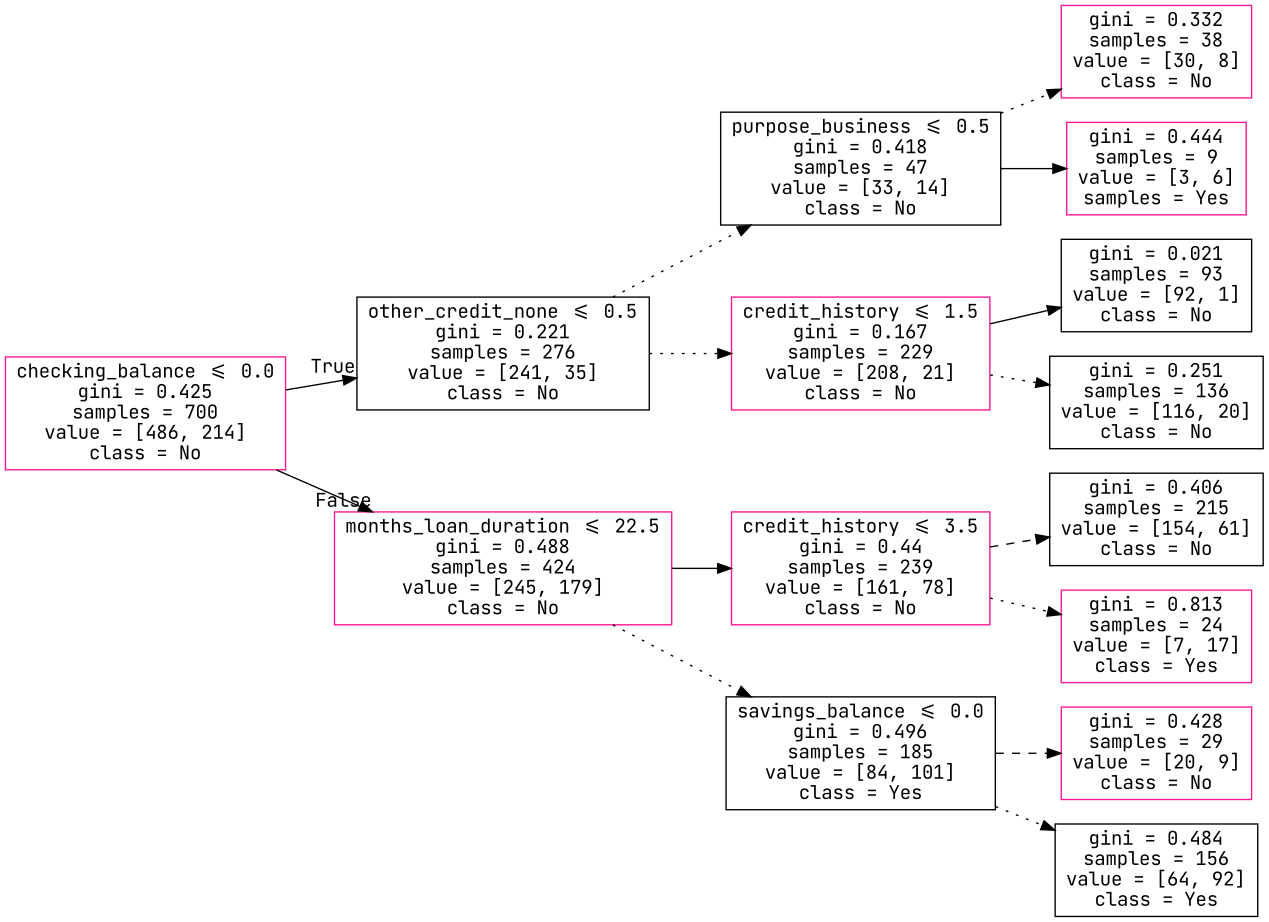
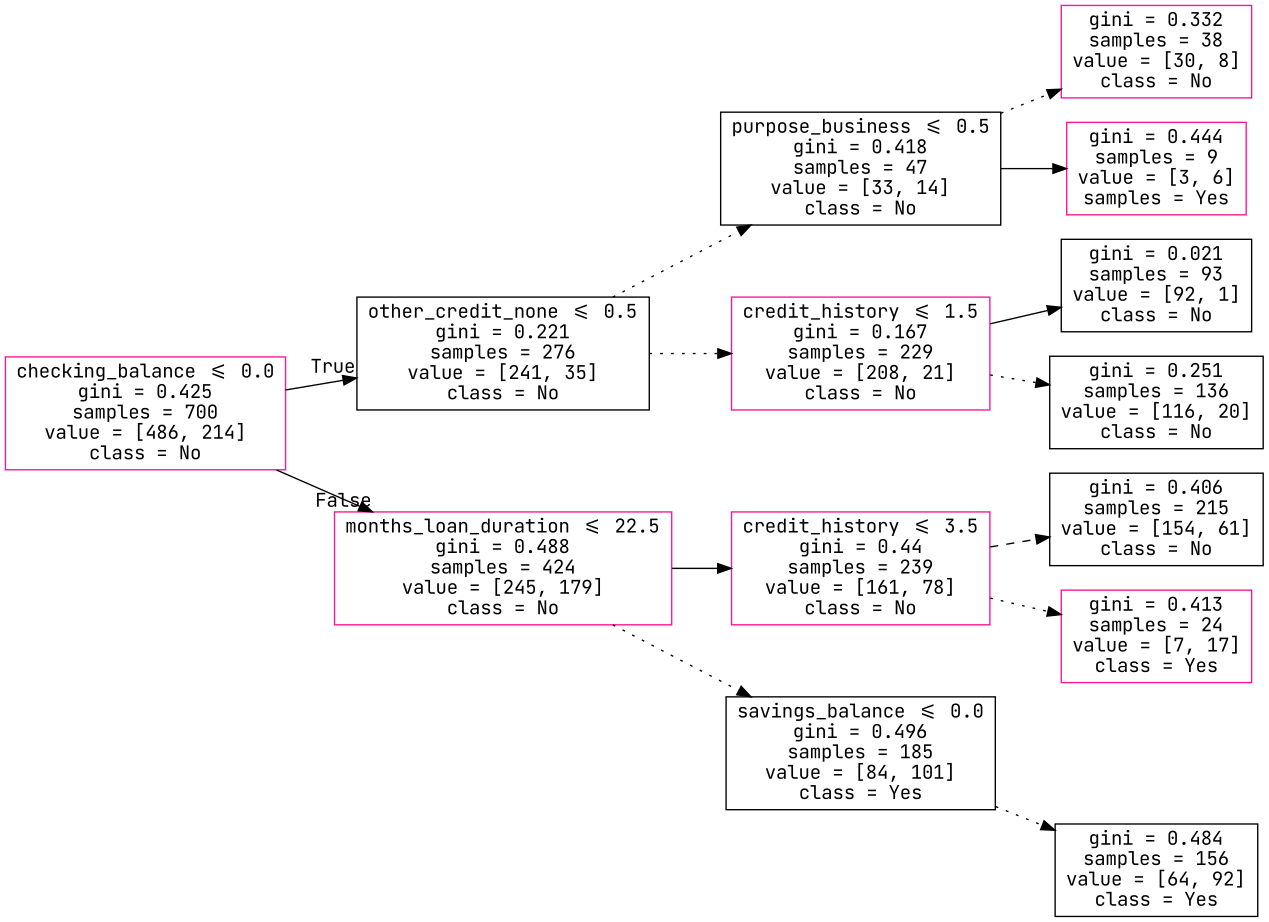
node "gini = 0.813 samples = 24 value = [7, 17] class = Yes": label "gini = 0.813 samples = 24 value = [7, 17] class = Yes" -> "gini = 0.413 samples = 24 value = [7, 17] class = Yes"
node "gini = 0.428 samples = 29 value = [20, 9] class = No": removed
